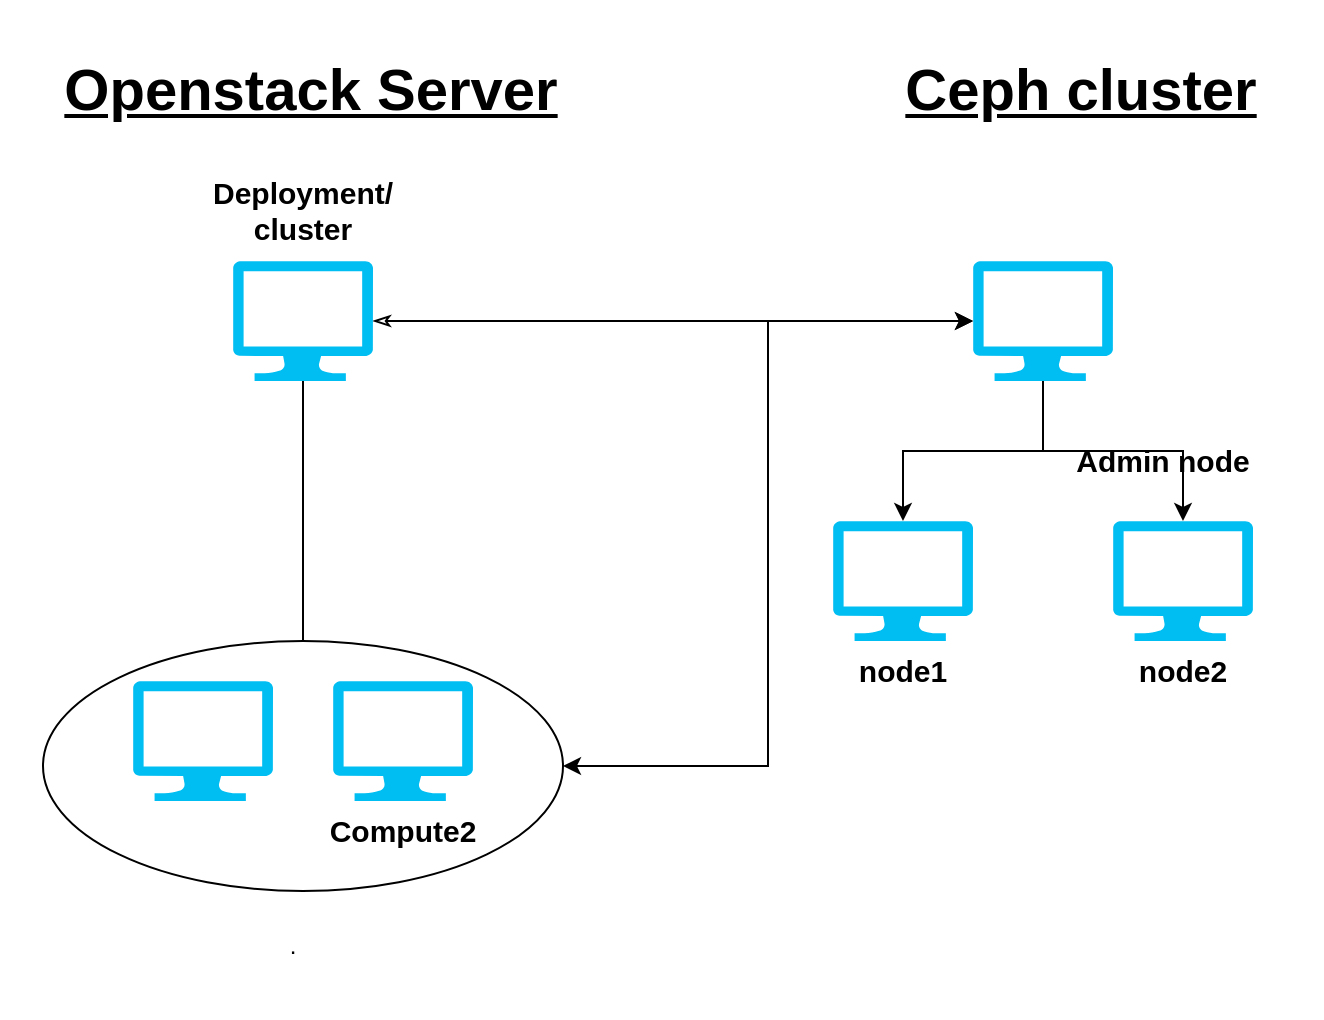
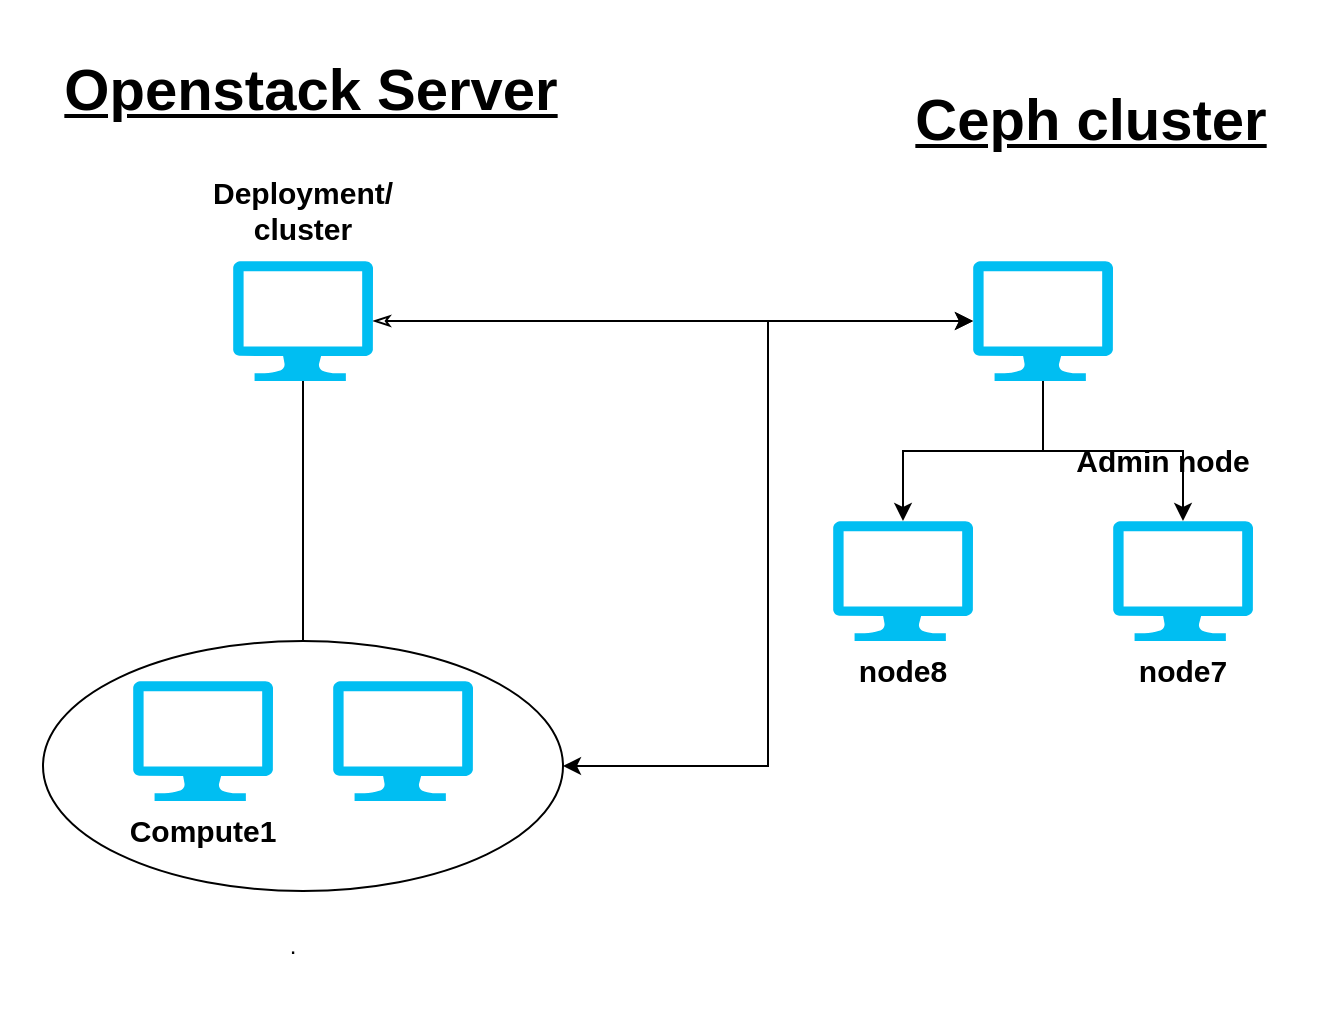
node "Ceph cluster": moved (1081, 91) -> (1091, 121)
node "node1": label "node1" -> "node8"
node "node2": label "node2" -> "node7"
node "Compute1": added
node "Compute2": removed
